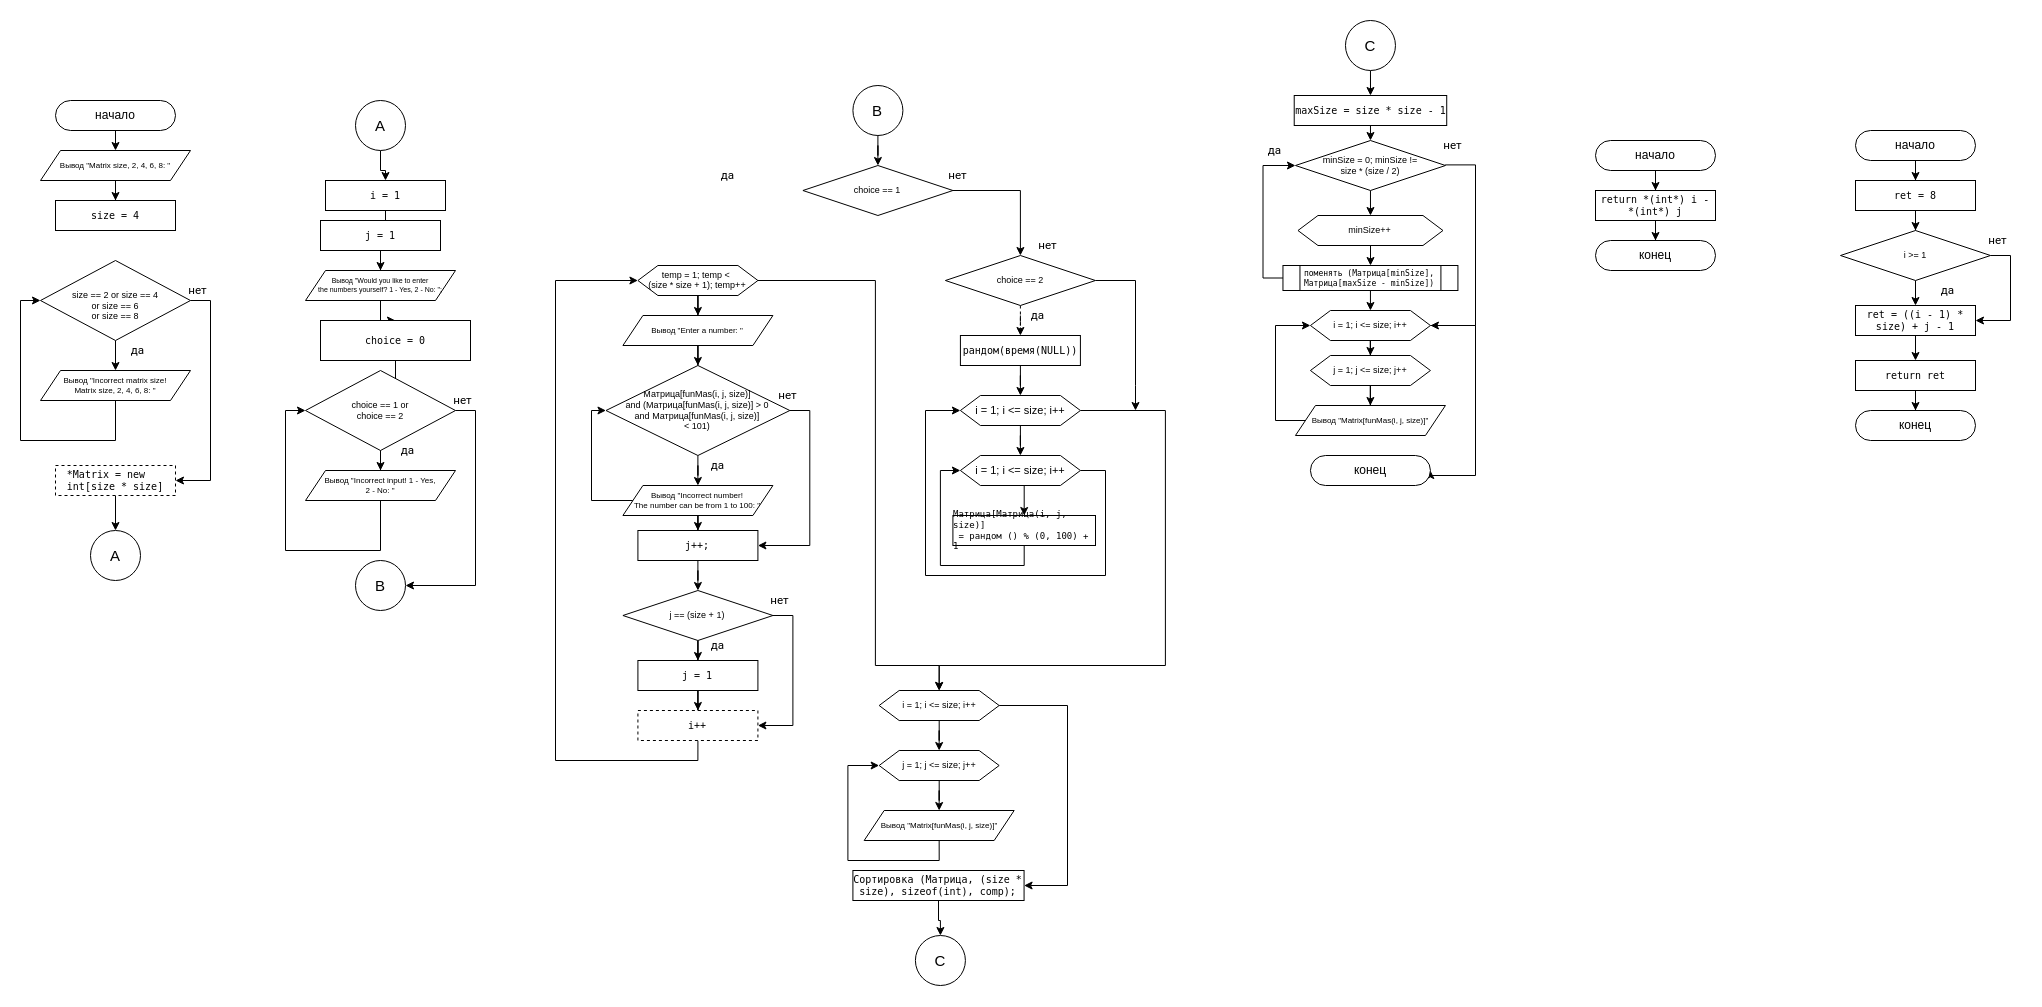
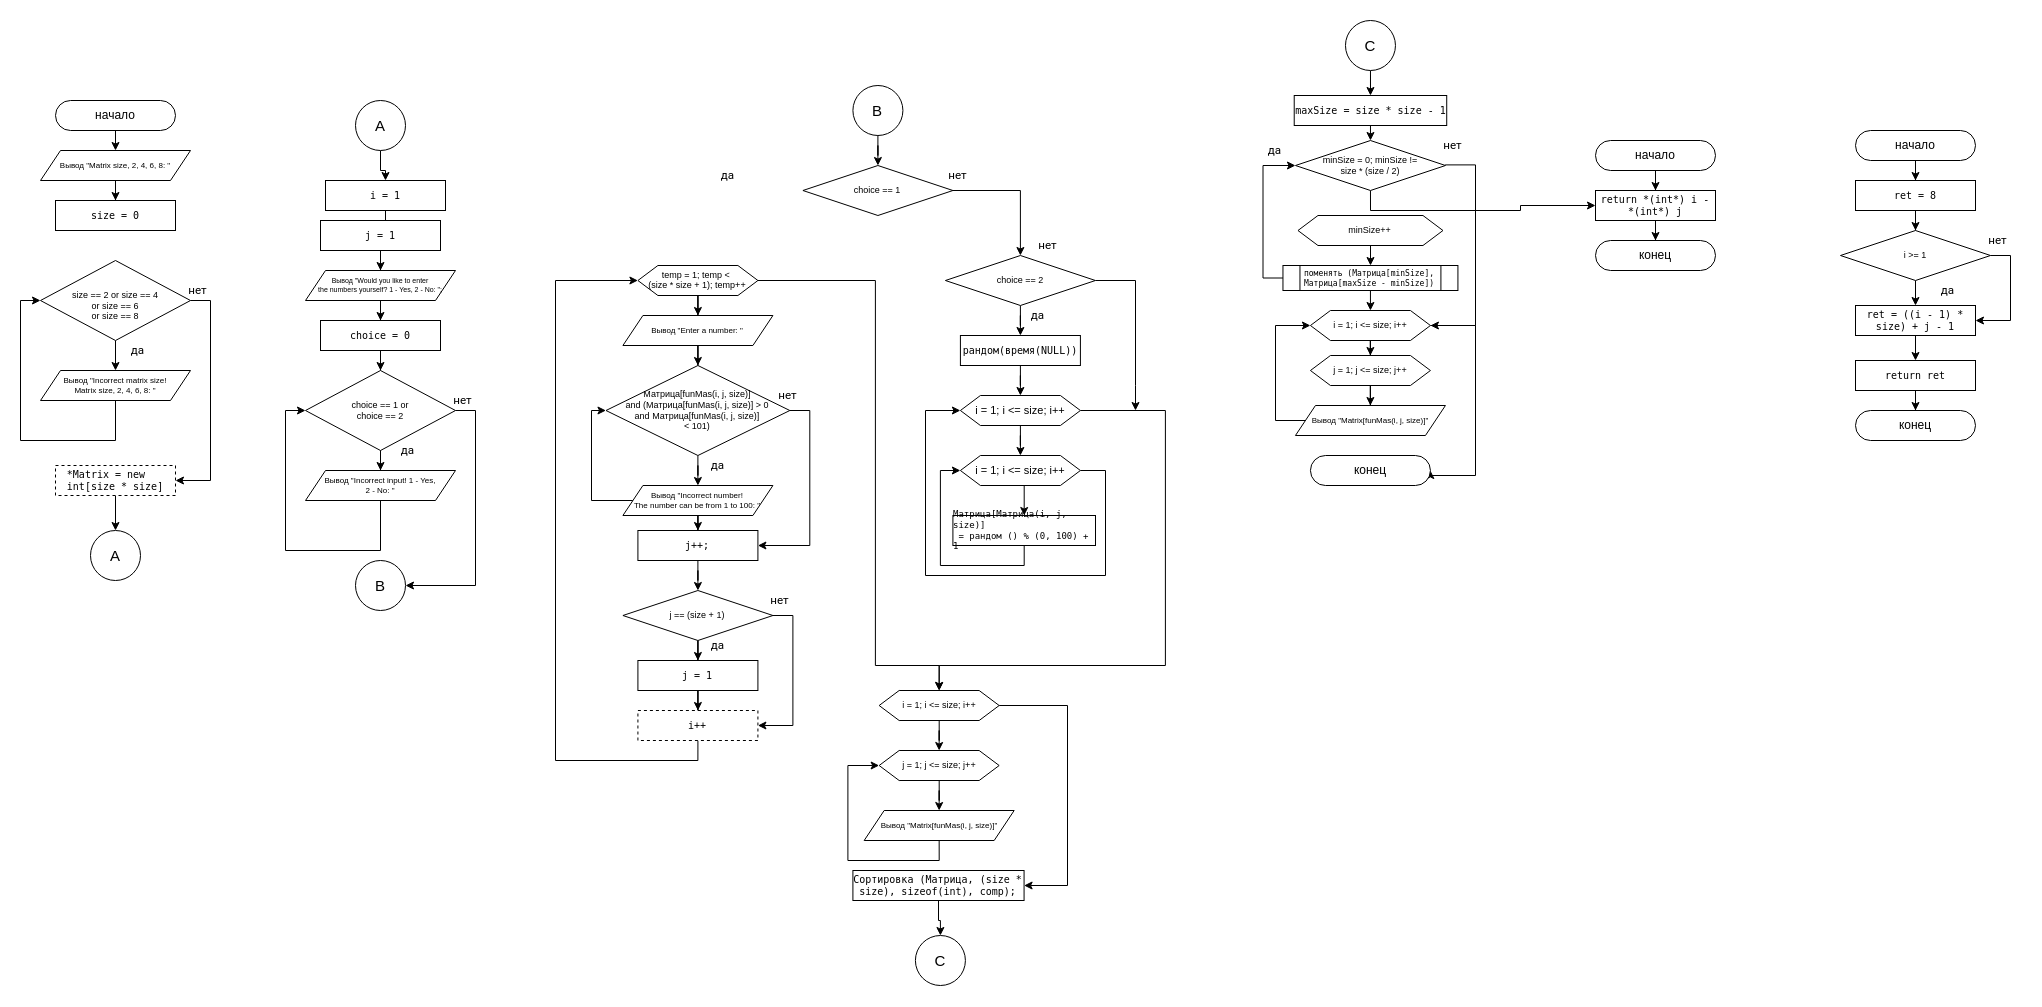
edge "minSize = 0; minSize !=size * (size / 2)" -> "minSize++": now "minSize = 0; minSize !=size * (size / 2)" -> "return *(int*) i - *(int*) j"
node "size = 4": label "size = 4" -> "size = 0"
edge "choice == 2" -> "рандом(время(NULL))": style dashed -> solid
node "choice = 0": size 150x40 -> 120x30
